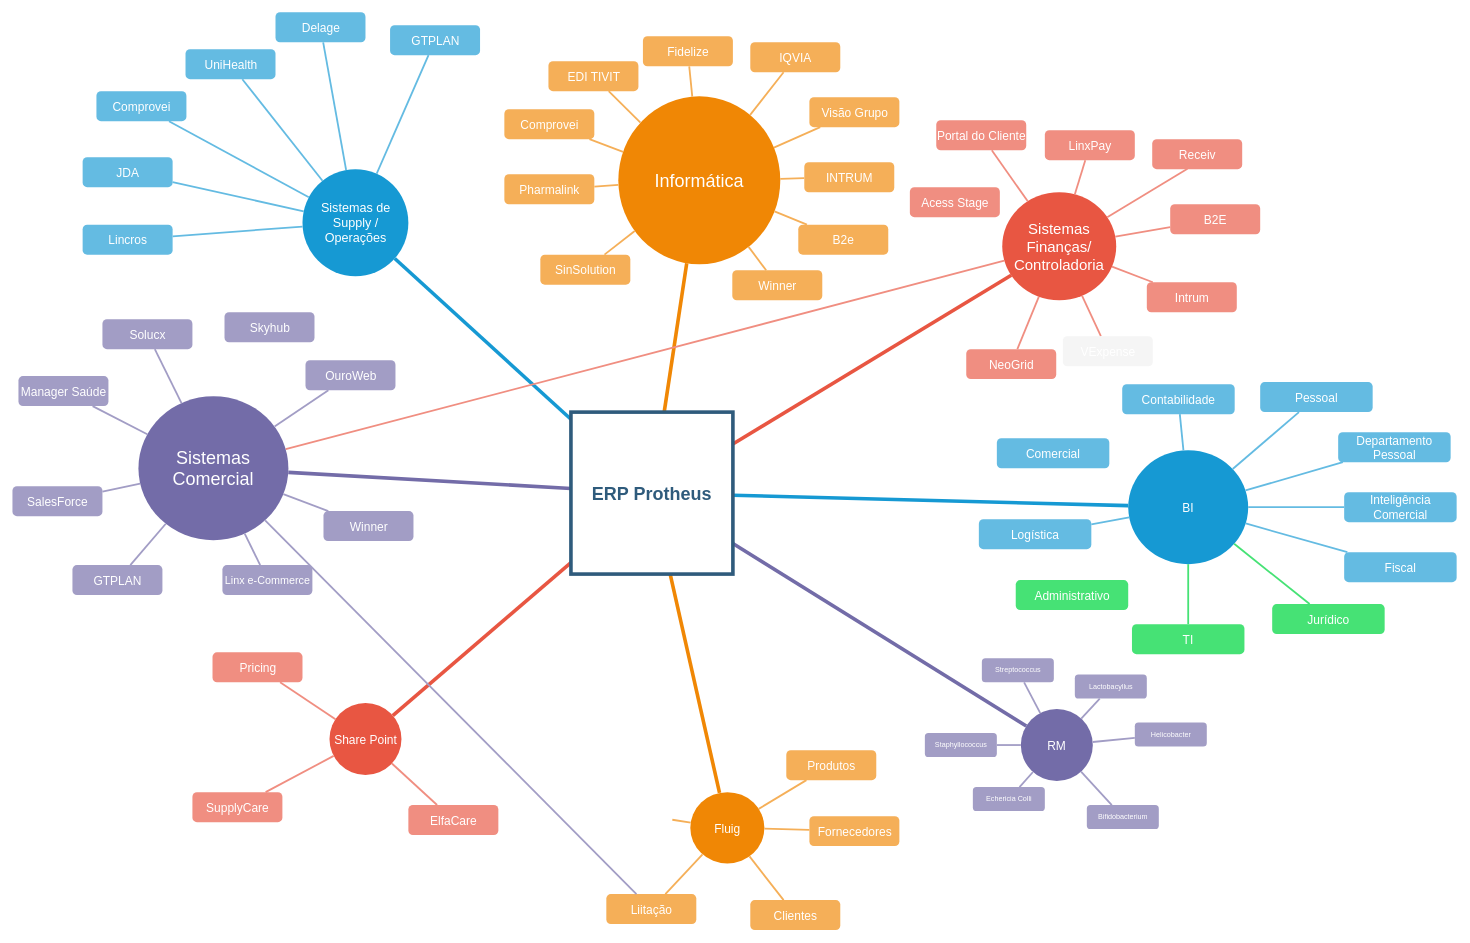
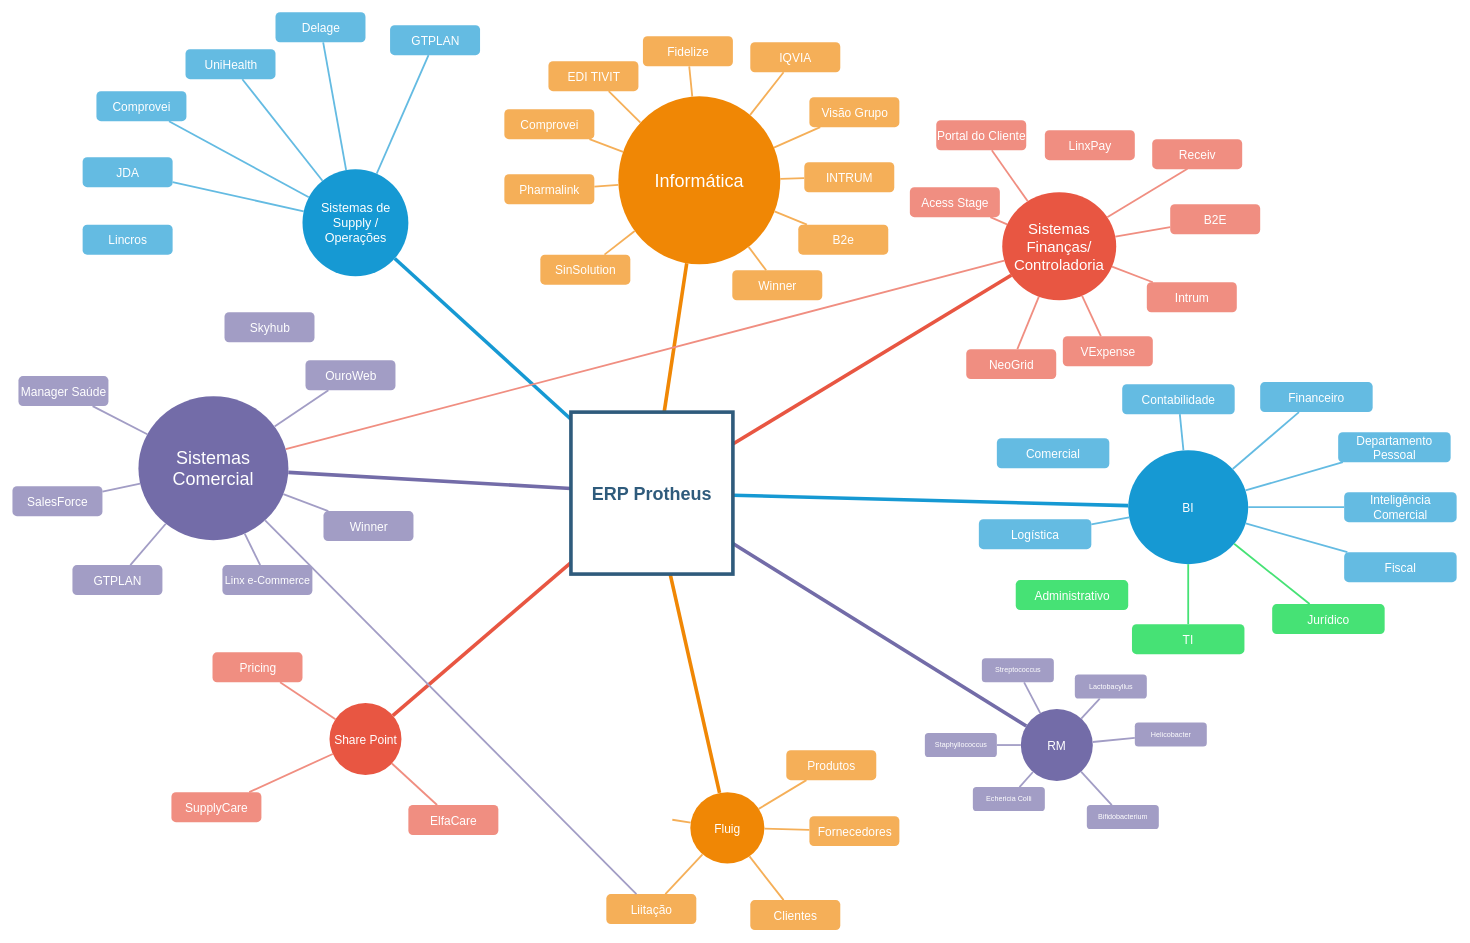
edge "LinxPay" -- "Sistemas Finanças/ Controladoria": now "Acess Stage" -- "Sistemas Finanças/ Controladoria"
edge "Sistemas de Supply / Operações" -- "Lincros": removed
node "Solucx": removed
node "VExpense": fillcolor #f5f5f5 -> #f08e81
edge "Solucx" -- "Sistemas Comercial": removed
node "Pessoal": label "Pessoal" -> "Financeiro"
node "SupplyCare": moved (237, 807) -> (216, 807)
